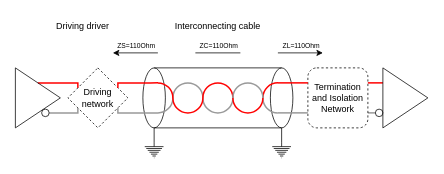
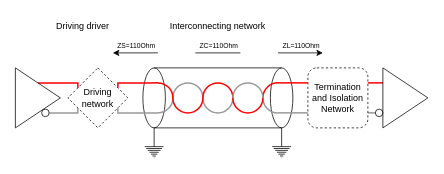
node "Interconnecting cable": label "Interconnecting cable" -> "Interconnecting network"
